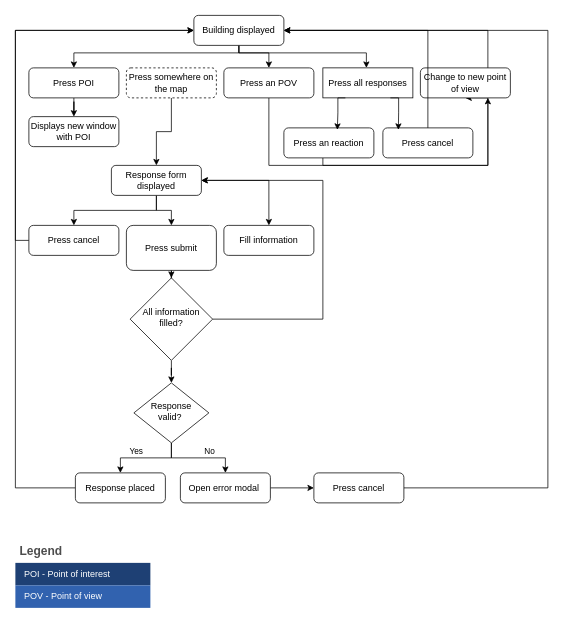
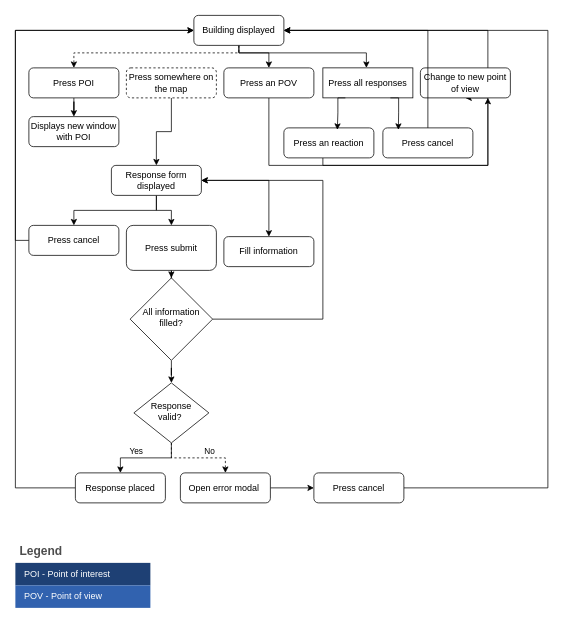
edge "Building displayed" -> "Press POI": style solid -> dashed
node "Fill information": moved (269, 240) -> (269, 252)
edge "Response valid?" -> "Open error modal": style solid -> dashed
